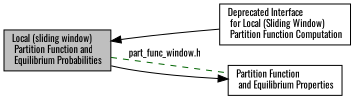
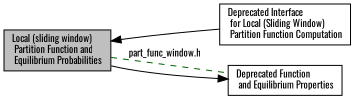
node "Partition Function and Equilibrium Properties": label "Partition Function and Equilibrium Properties" -> "Deprecated Function and Equilibrium Properties"
